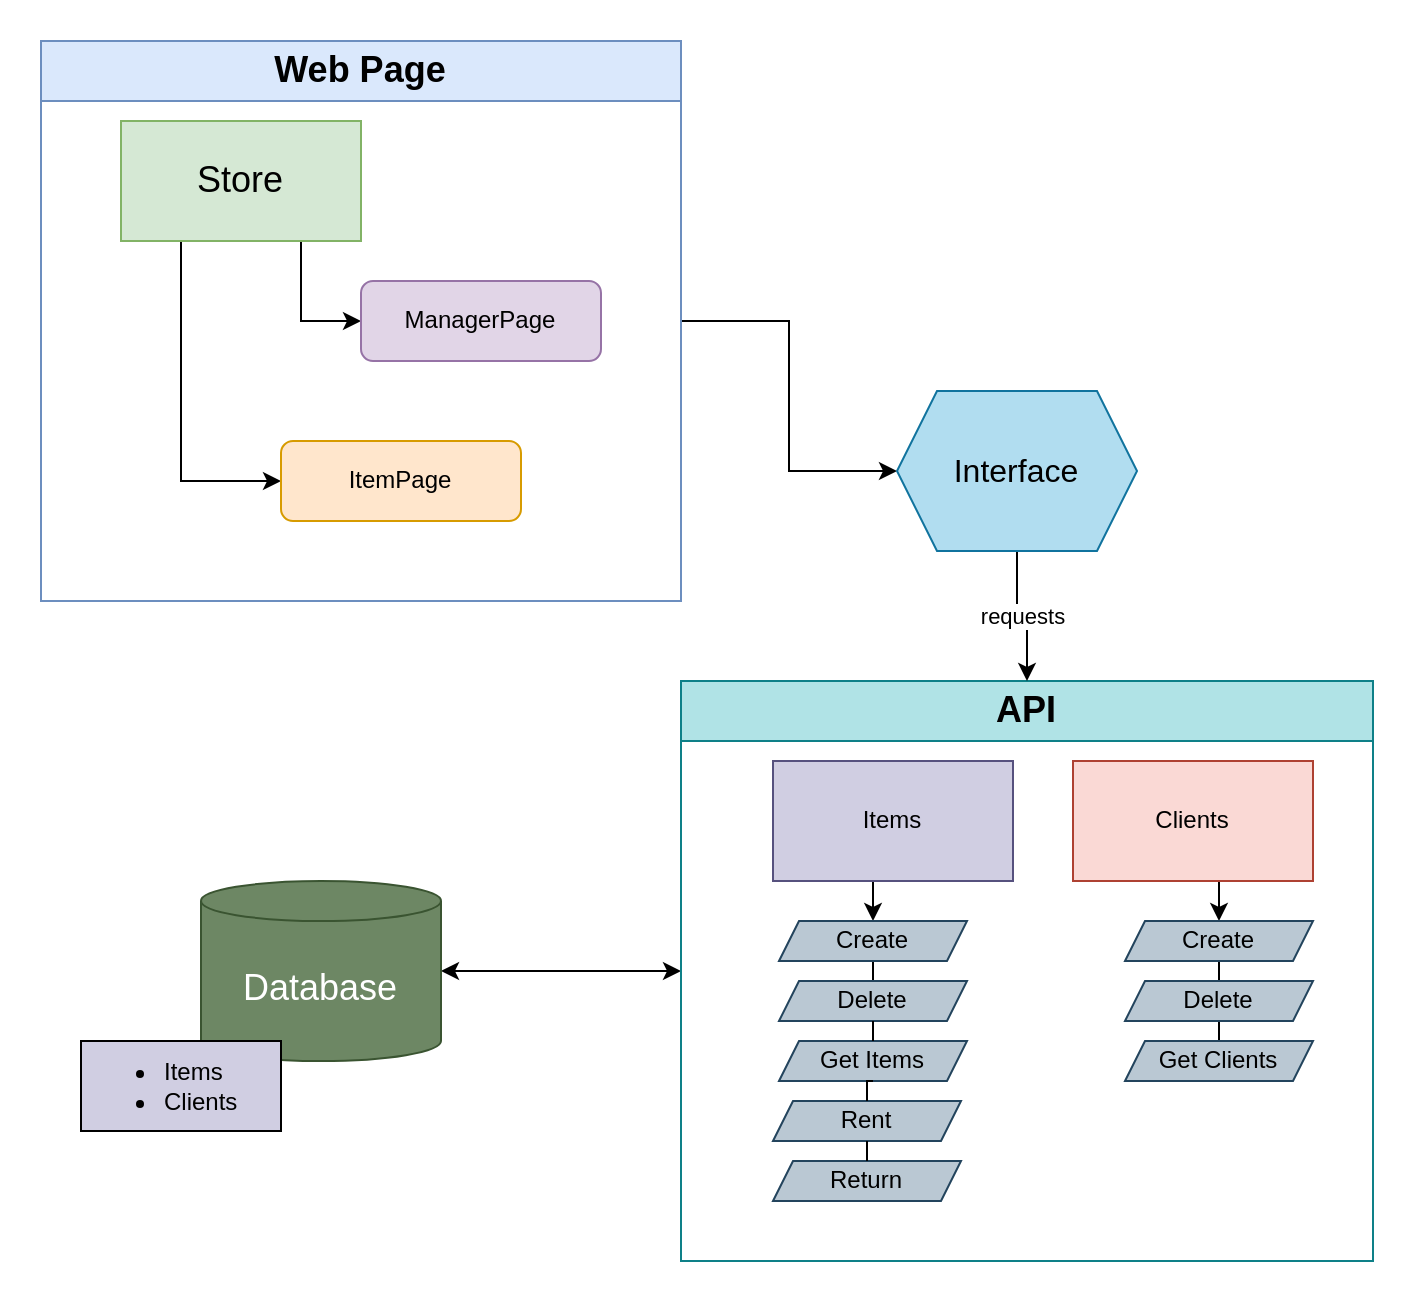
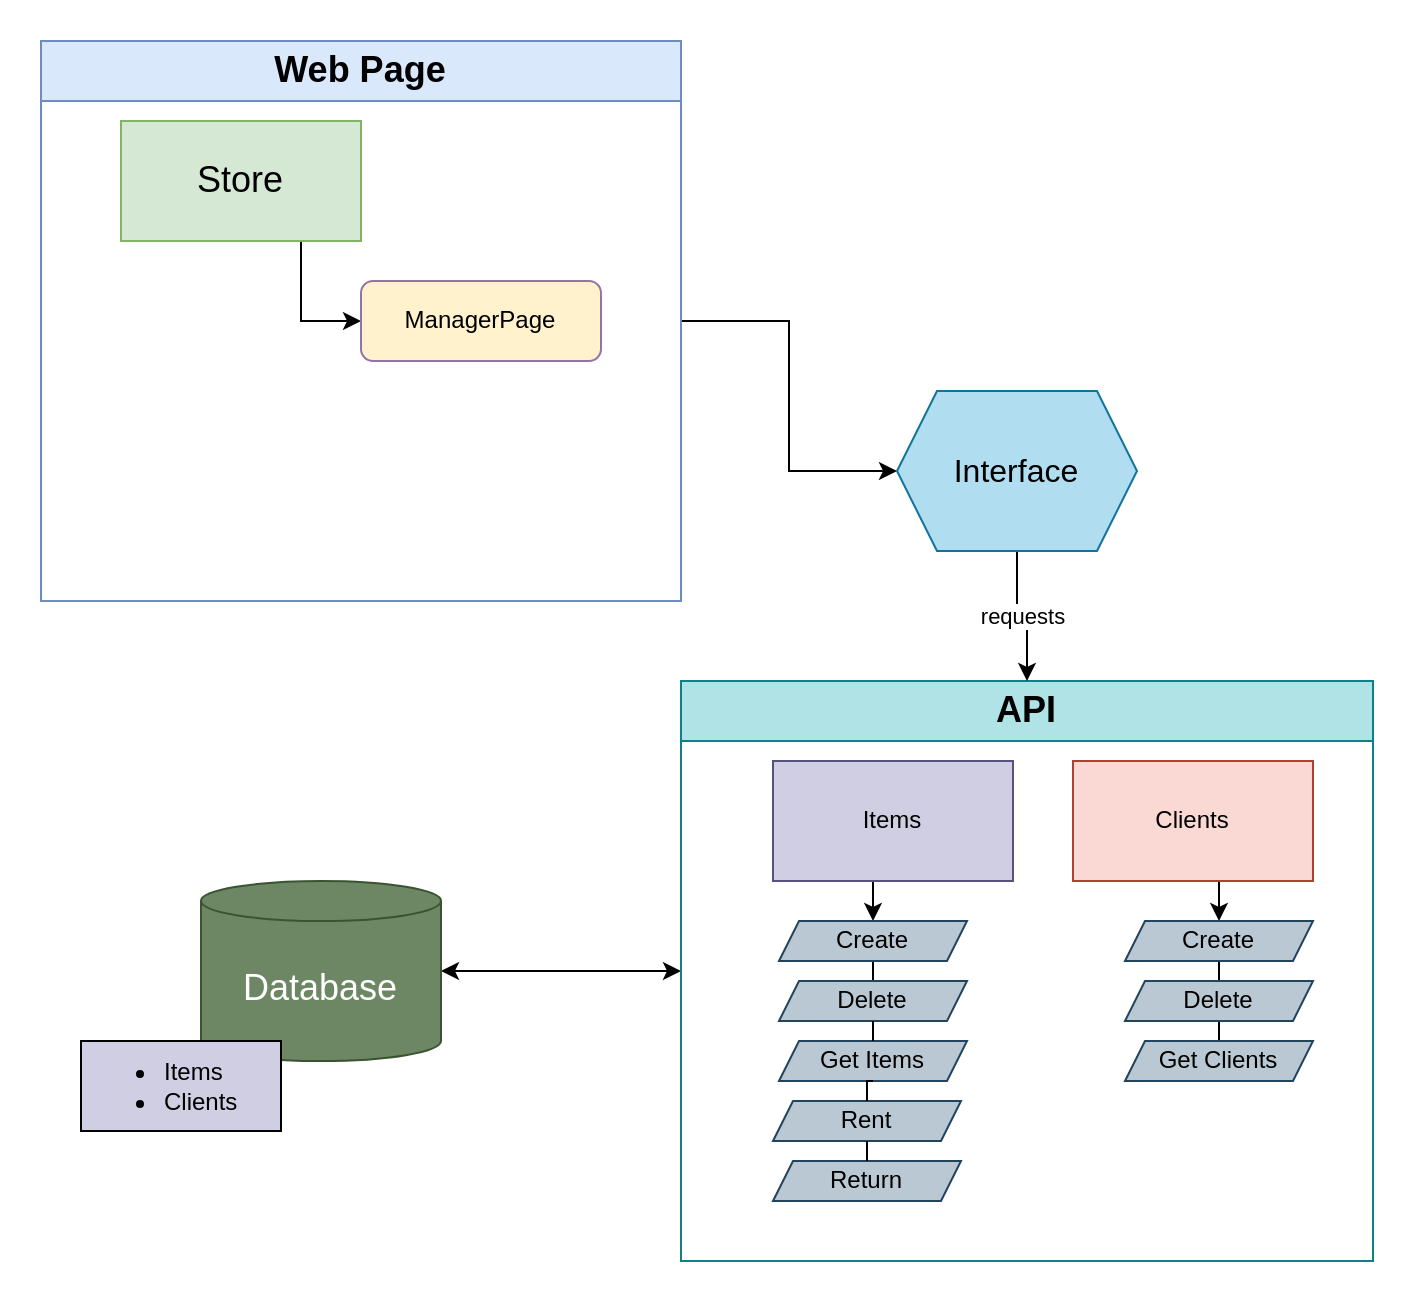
node "ManagerPage": fillcolor #e1d5e7 -> #fff2cc
edge "Store" -> "ItemPage": removed
node "ItemPage": removed
